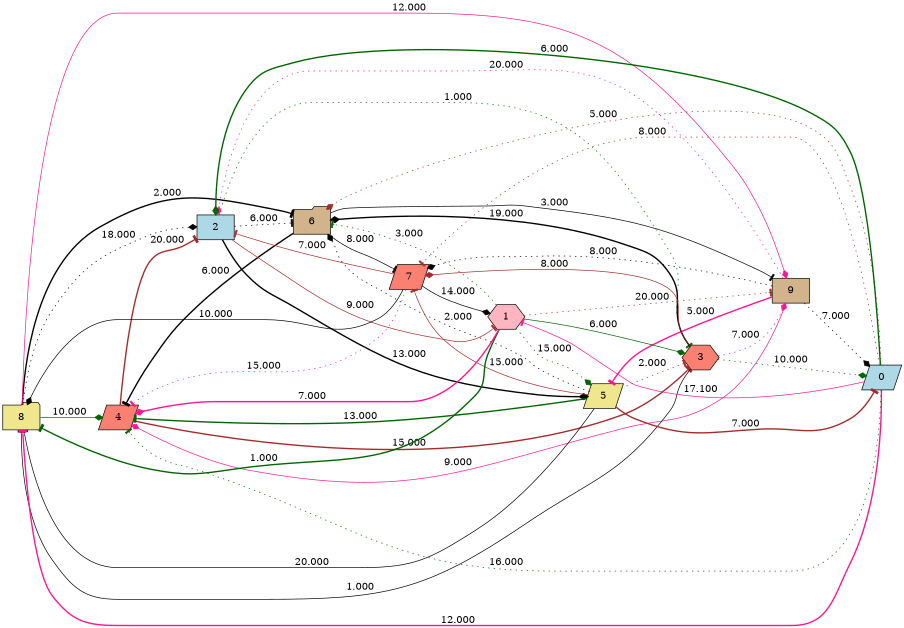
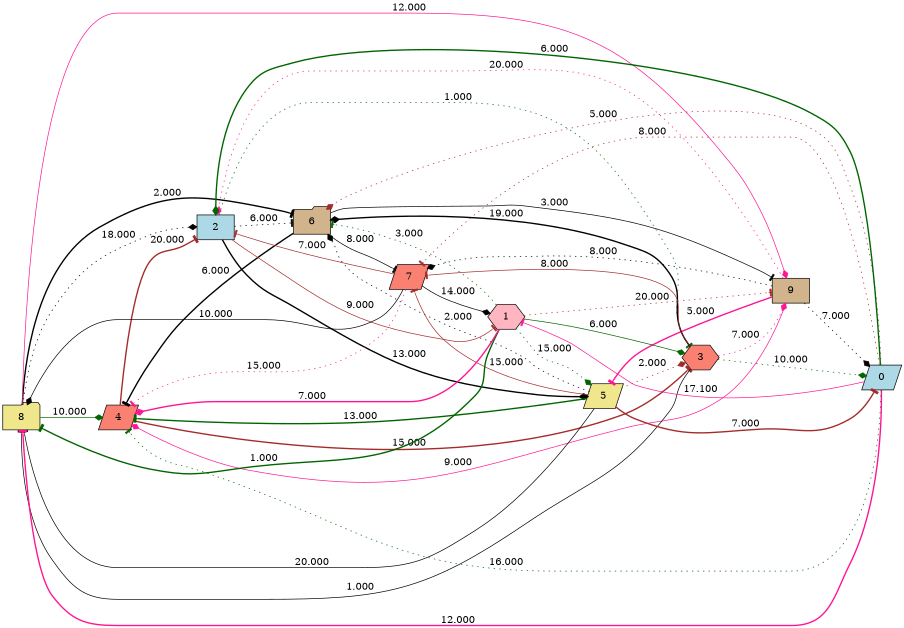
edge "3" -> "7": arrowhead diamond -> tee
edge "5" -> "3": arrowhead tee -> diamond
